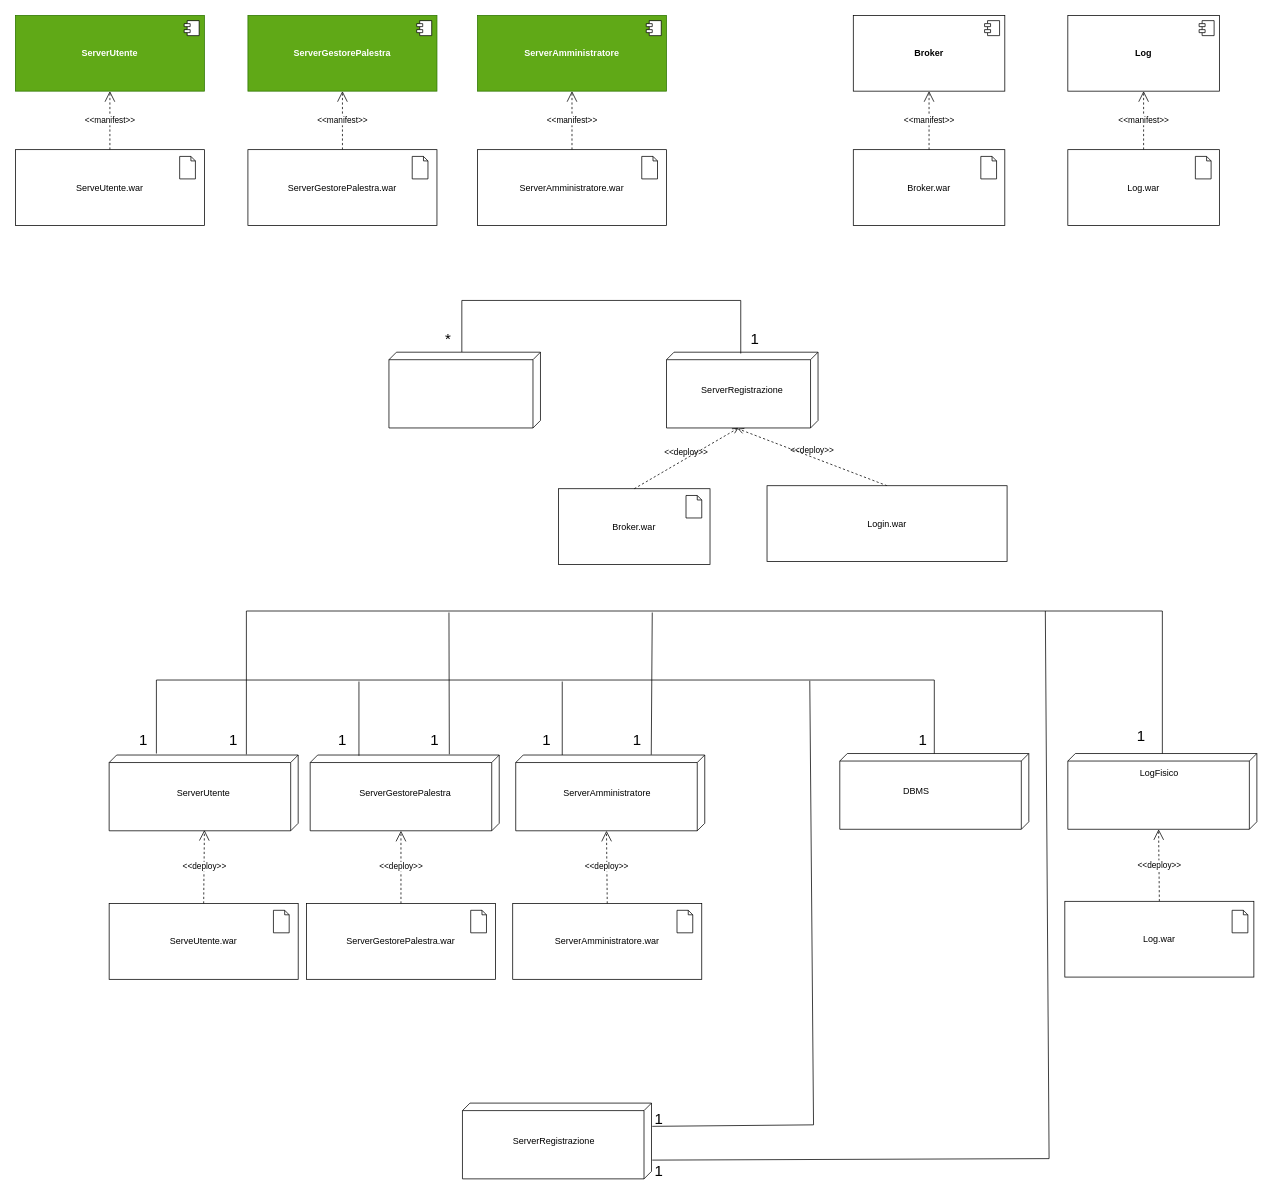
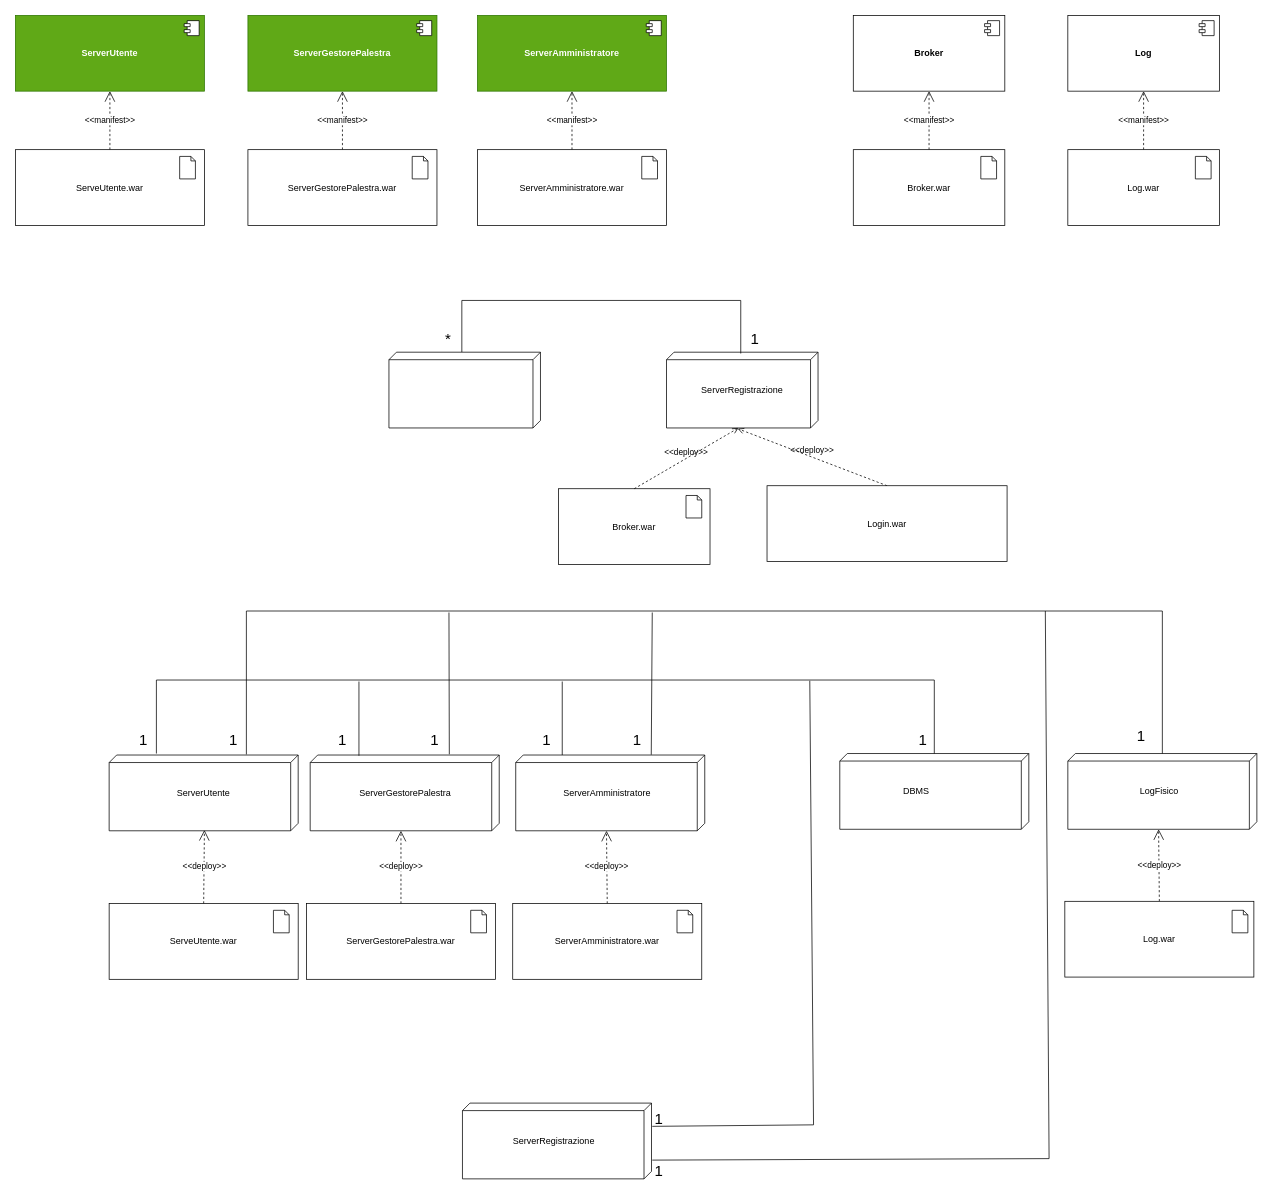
node "LogFisico": moved (1159, 773) -> (1159, 791)
